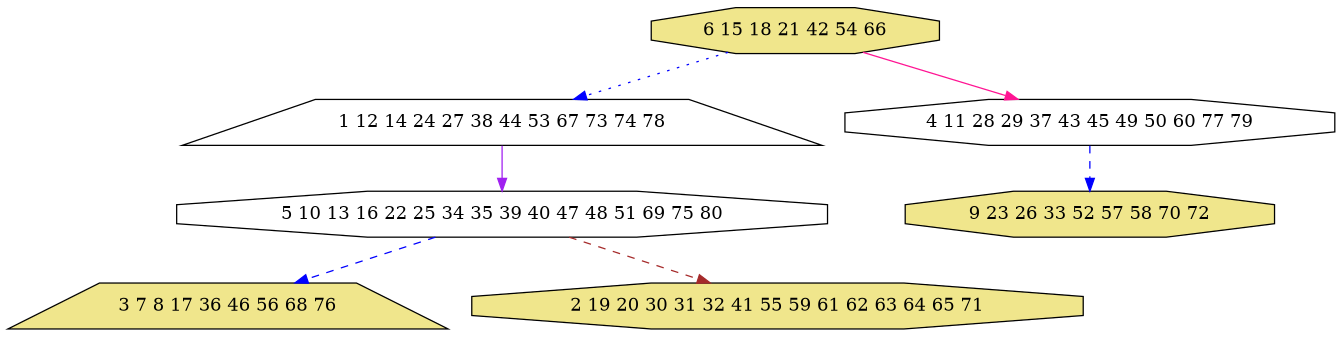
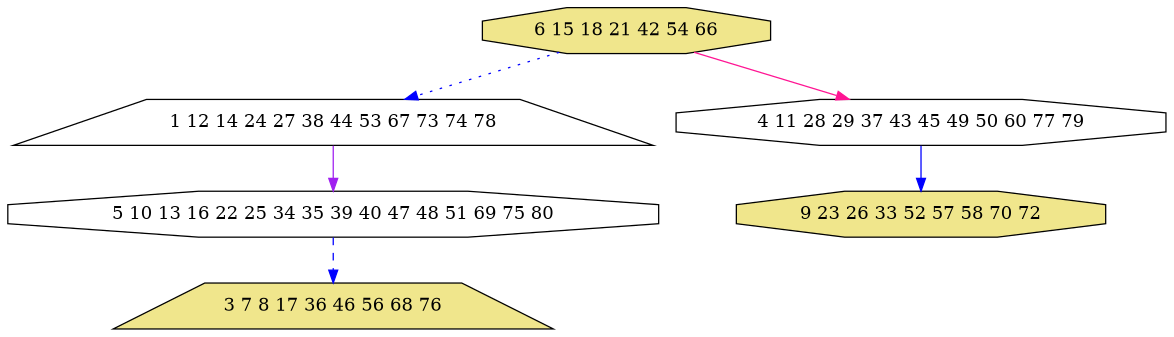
edge "4 11 28 29 37 43 45 49 50 60 77 79" -> "9 23 26 33 52 57 58 70 72": style dashed -> solid
node "2 19 20 30 31 32 41 55 59 61 62 63 64 65 71": removed
